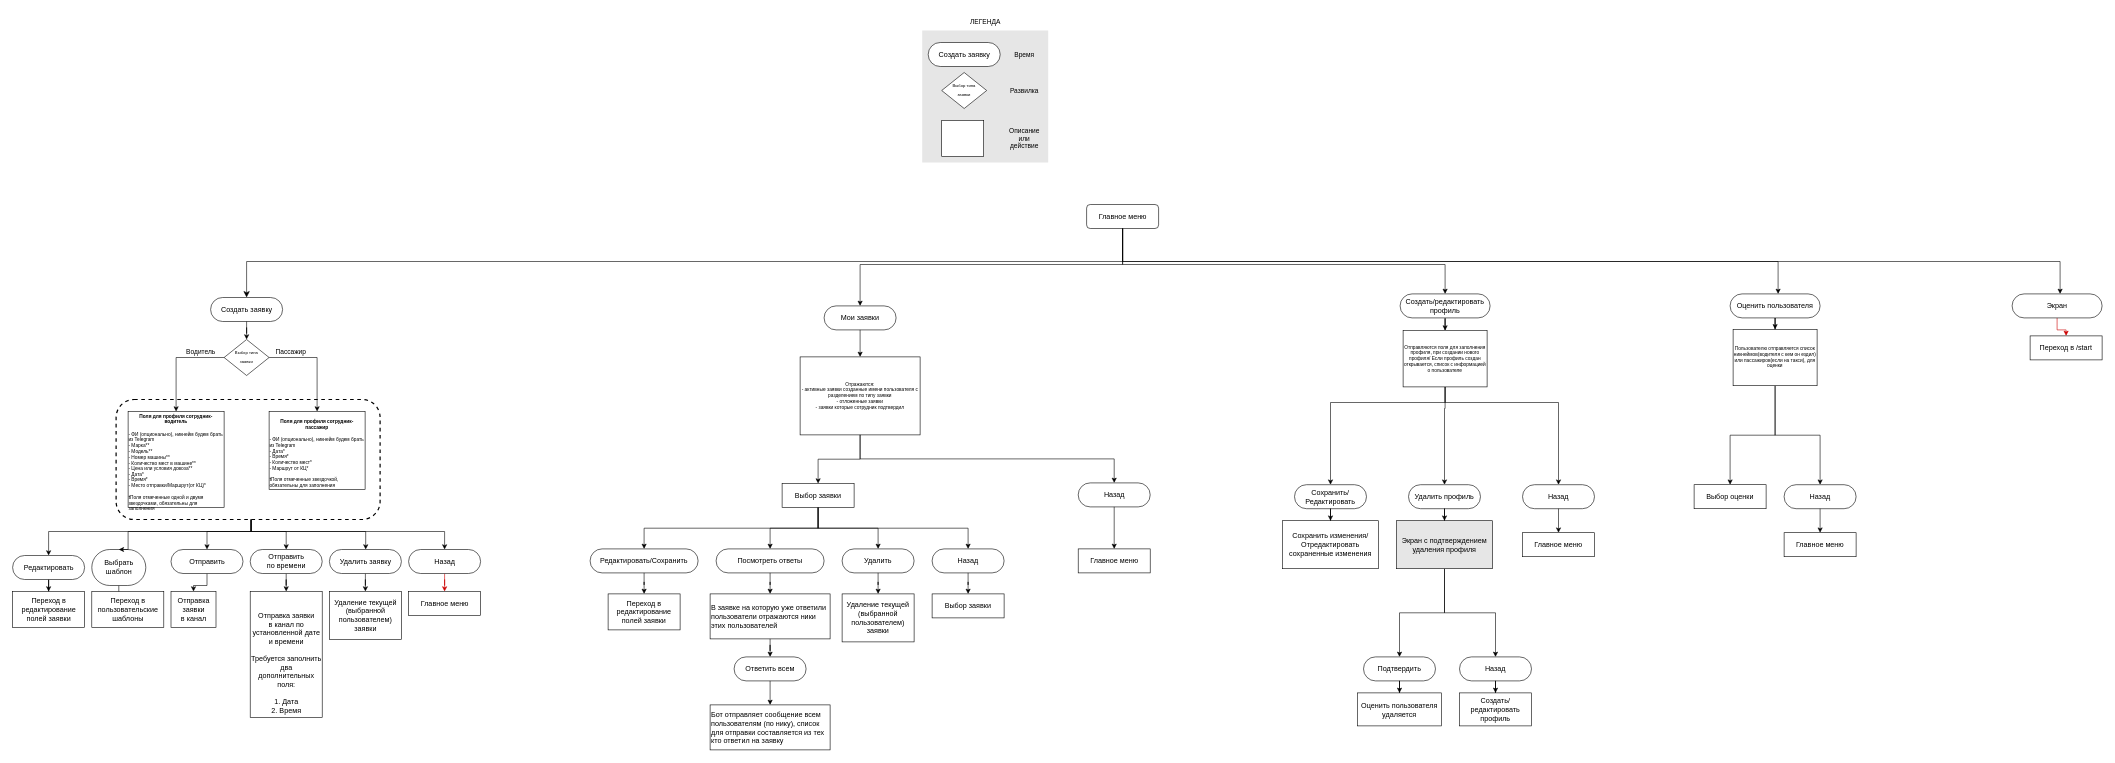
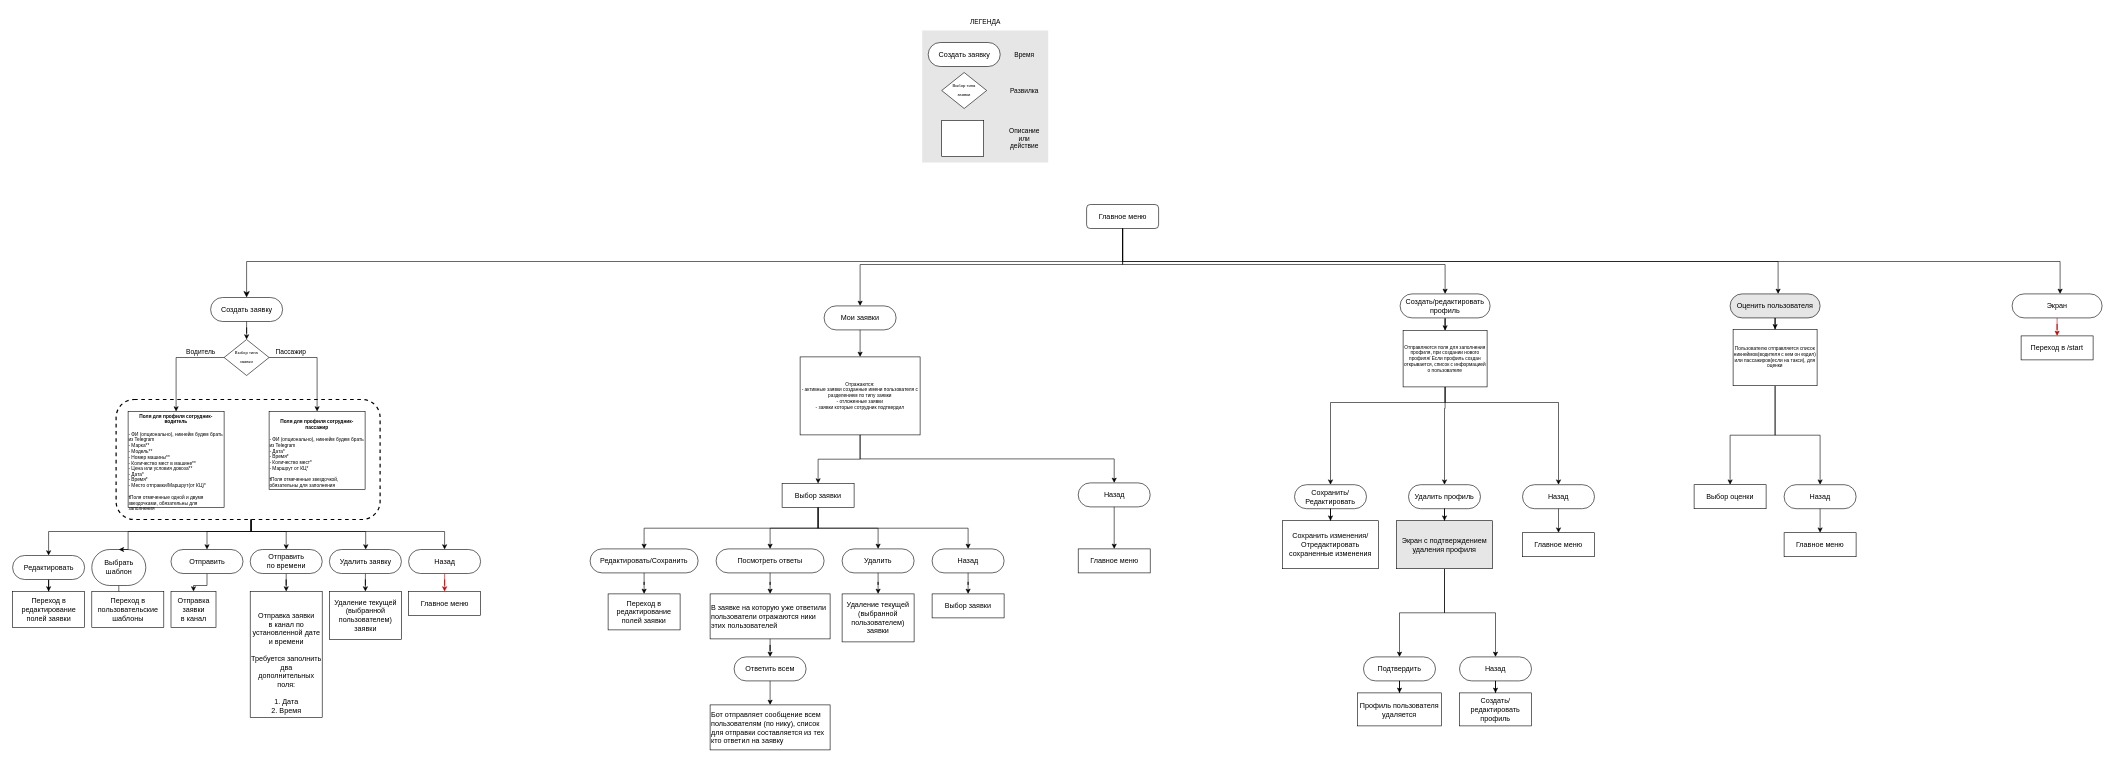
node "Оценить пользователя": fillcolor #ffffff -> #e6e6e6
node "Переход в /start": moved (2066, 348) -> (2057, 348)
node "Оценить пользователя удаляется": label "Оценить пользователя удаляется" -> "Профиль пользователя удаляется"
